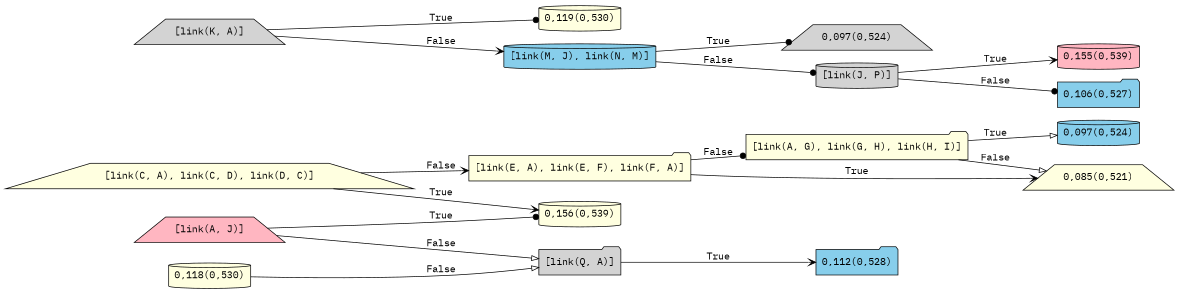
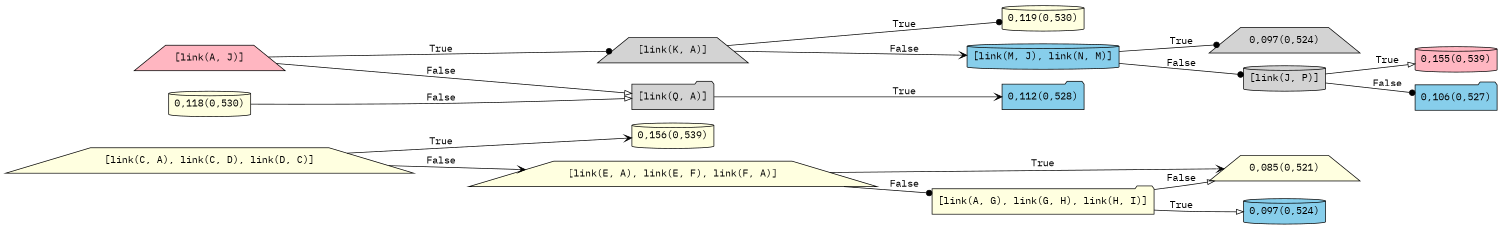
edge "[link(J, P)]" -> "0,155(0,539)": arrowhead vee -> onormal
node "[link(E, A), link(E, F), link(F, A)]": shape folder -> trapezium
edge "[link(A, J)]" -> "0,156(0,539)": now "[link(A, J)]" -> "[link(K, A)]"
